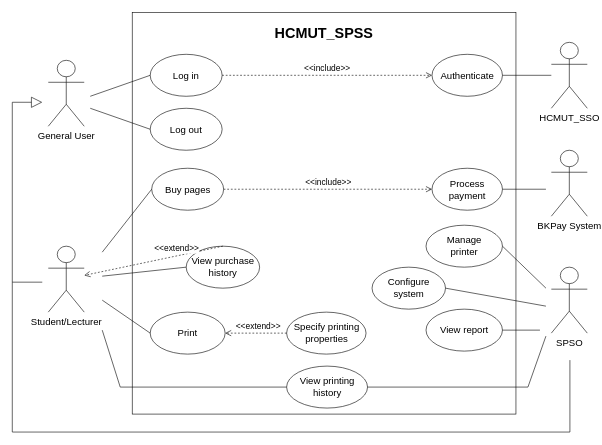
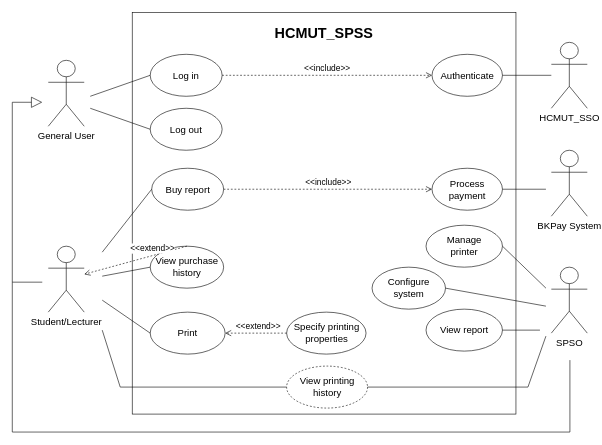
node "Buy pages": label "Buy pages" -> "Buy report"
node "View purchase history": moved (223, 267) -> (187, 267)
node "View printing history": style solid -> dashed
